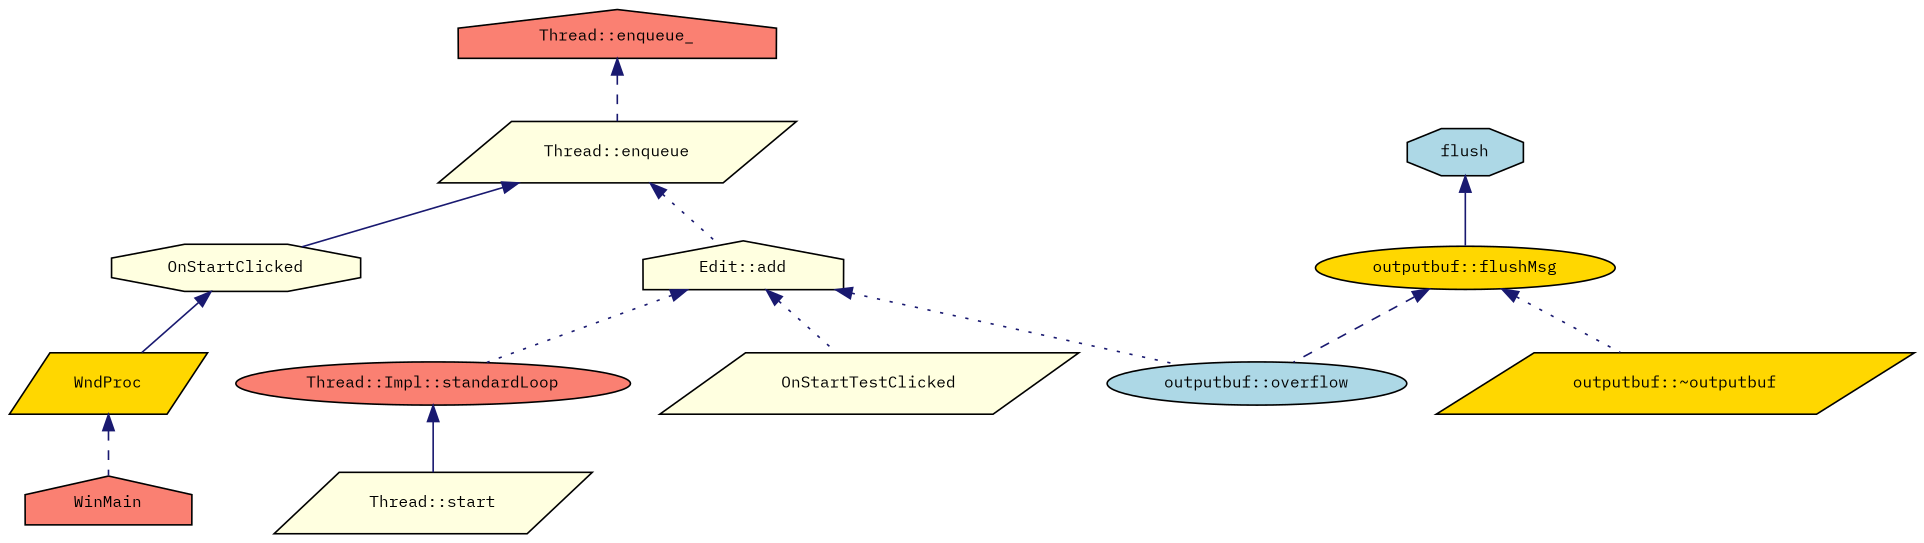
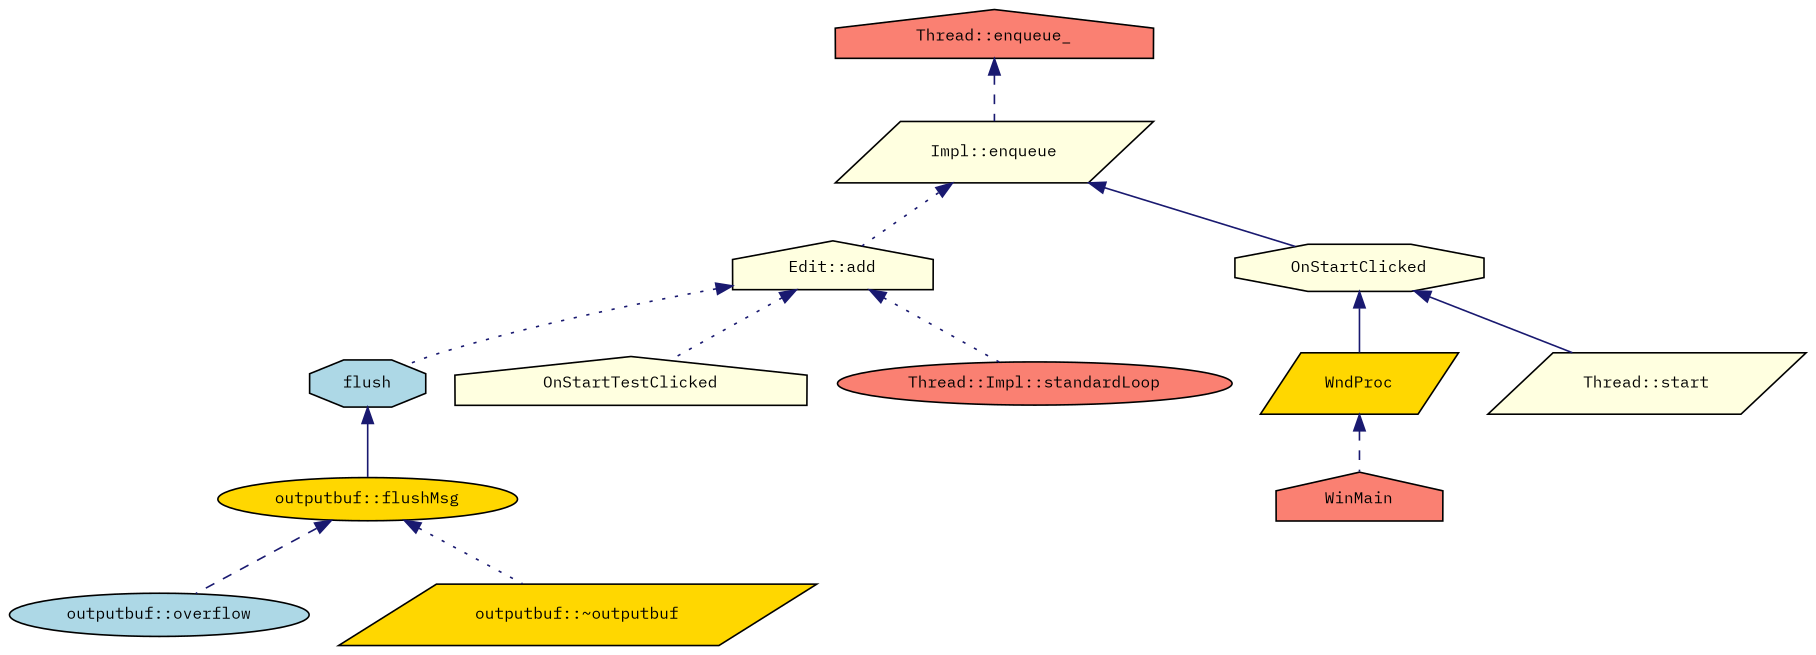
node "Thread::enqueue": label "Thread::enqueue" -> "Impl::enqueue"
edge "outputbuf::overflow" -> "Edit::add": now "flush" -> "Edit::add"
node "OnStartTestClicked": shape parallelogram -> house
edge "Thread::start" -> "Thread::Impl::standardLoop": now "Thread::start" -> "OnStartClicked"
